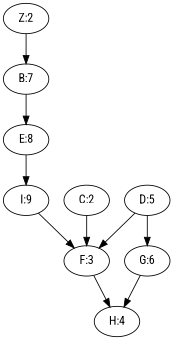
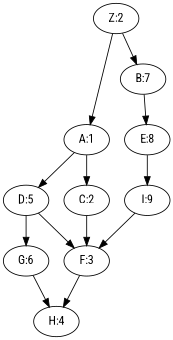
node "A:1": added
